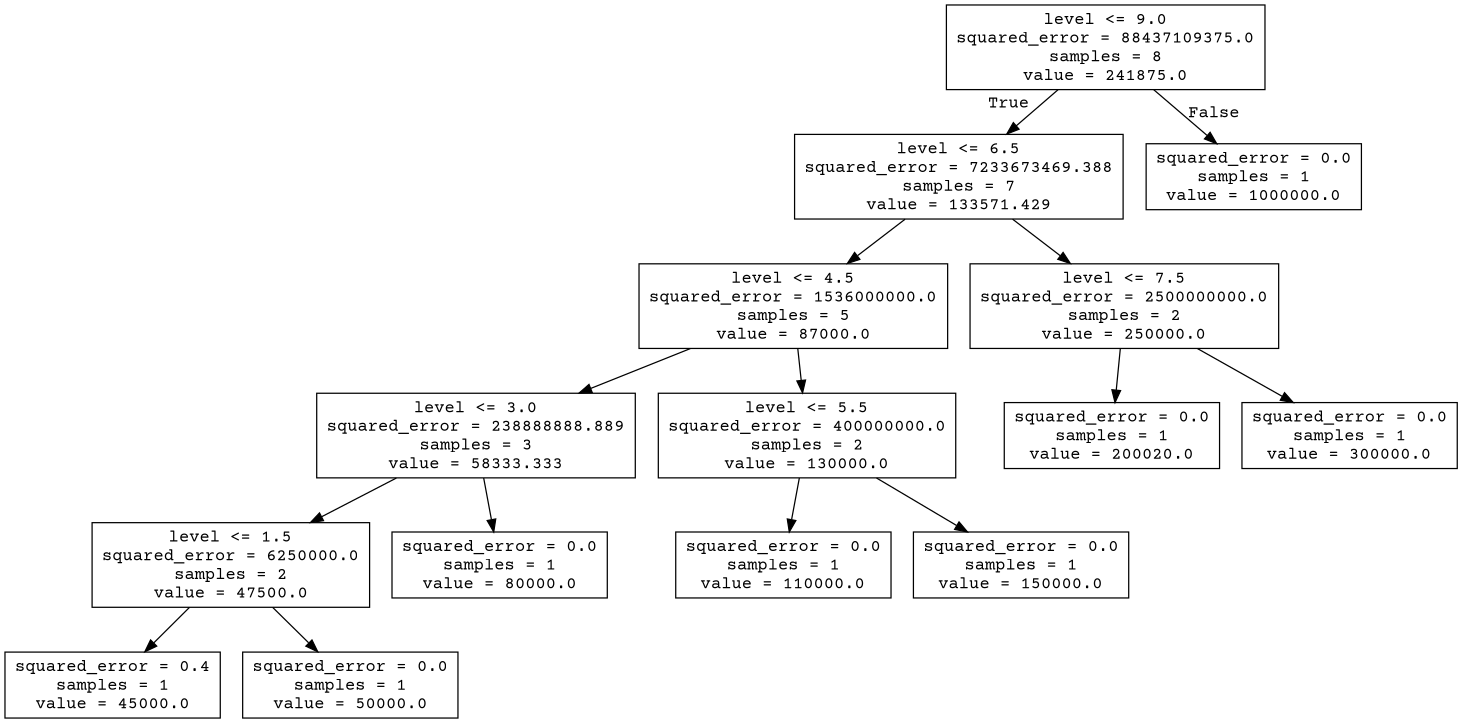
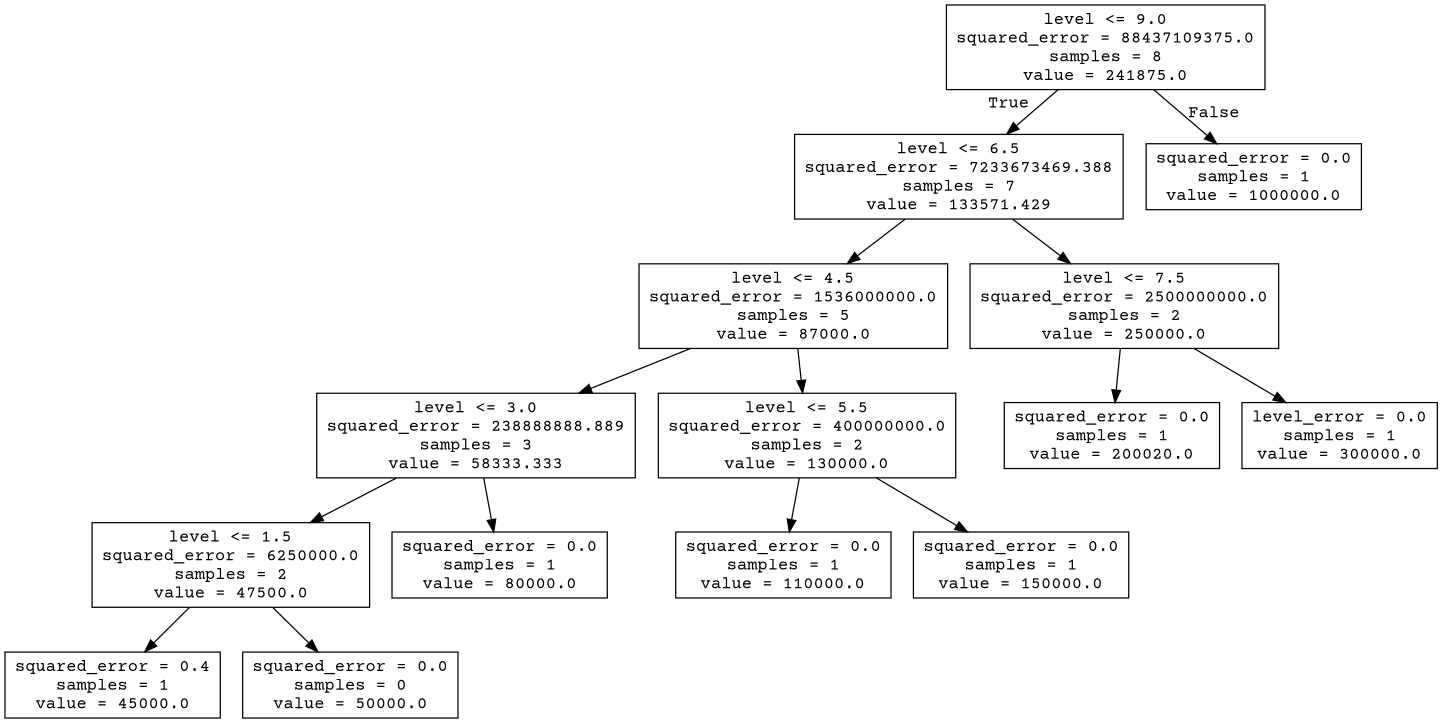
node "squared_error = 0.0 samples = 1 value = 300000.0": label "squared_error = 0.0 samples = 1 value = 300000.0" -> "level_error = 0.0 samples = 1 value = 300000.0"
node "squared_error = 0.0 samples = 1 value = 50000.0": label "squared_error = 0.0 samples = 1 value = 50000.0" -> "squared_error = 0.0 samples = 0 value = 50000.0"
